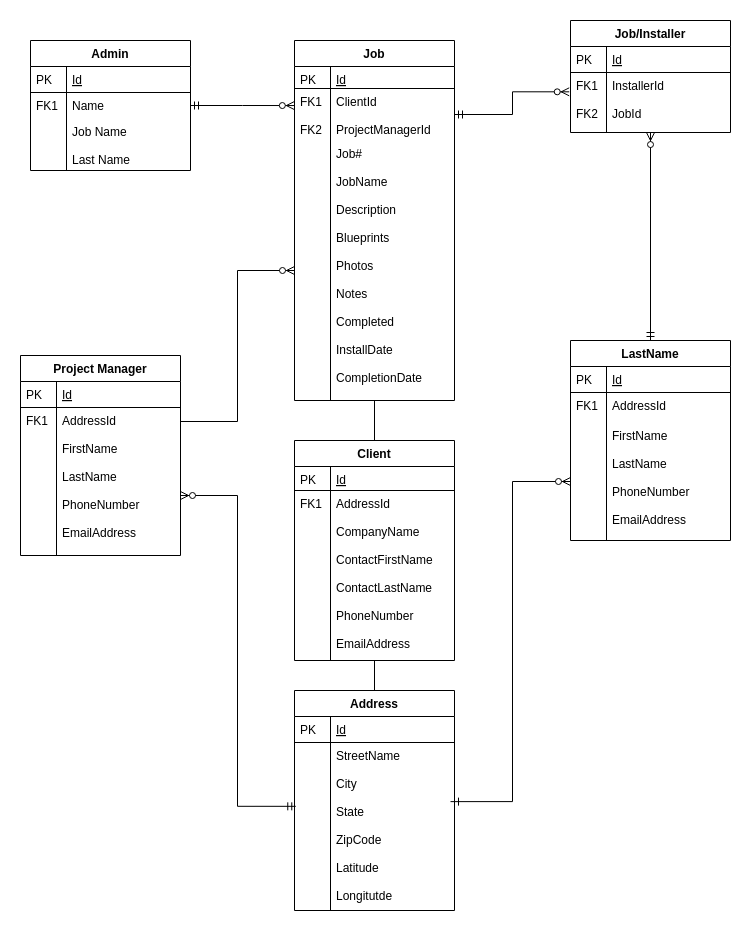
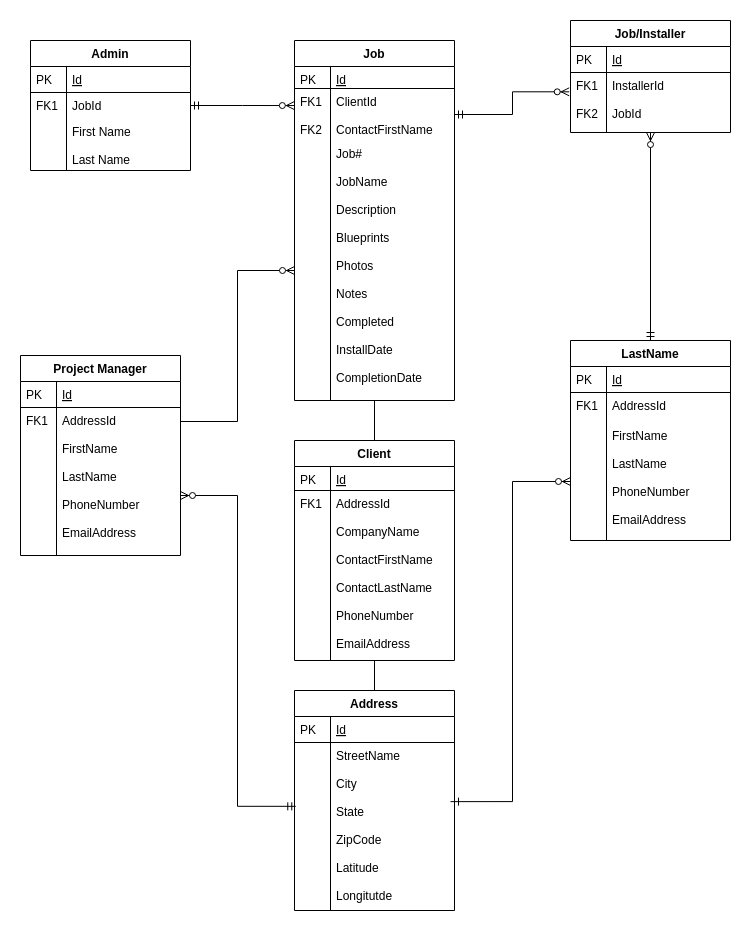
node "ClientId ProjectManagerId": label "ClientId ProjectManagerId" -> "ClientId ContactFirstName"
node "Name": label "Name" -> "JobId"
node "Job Name Last Name": label "Job Name Last Name" -> "First Name Last Name"
